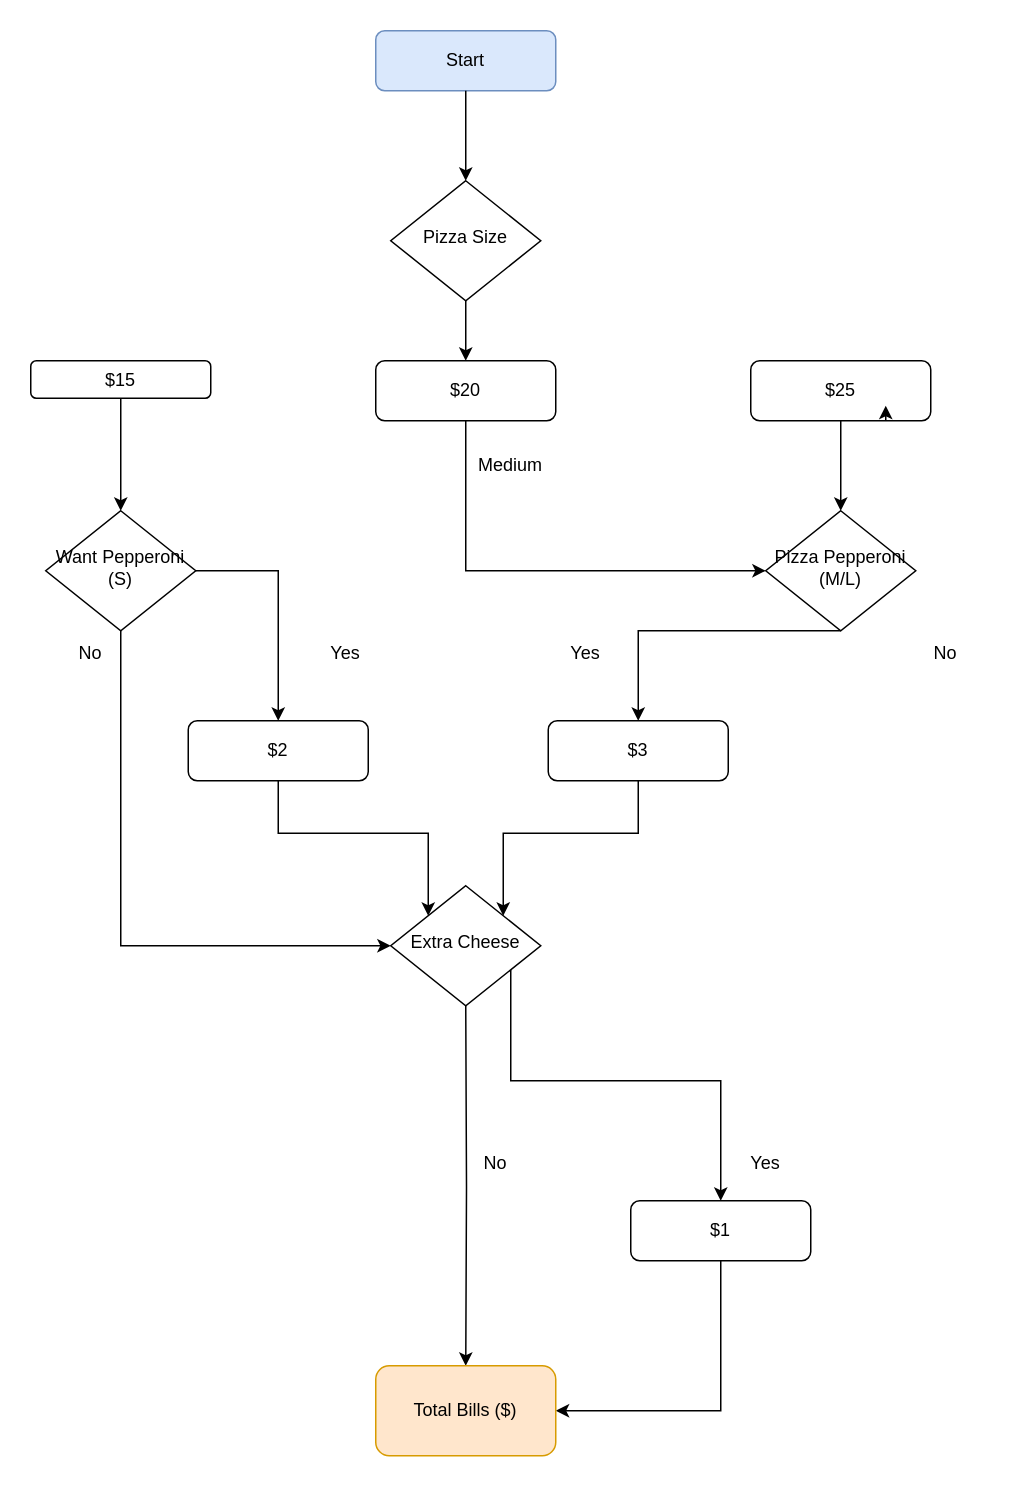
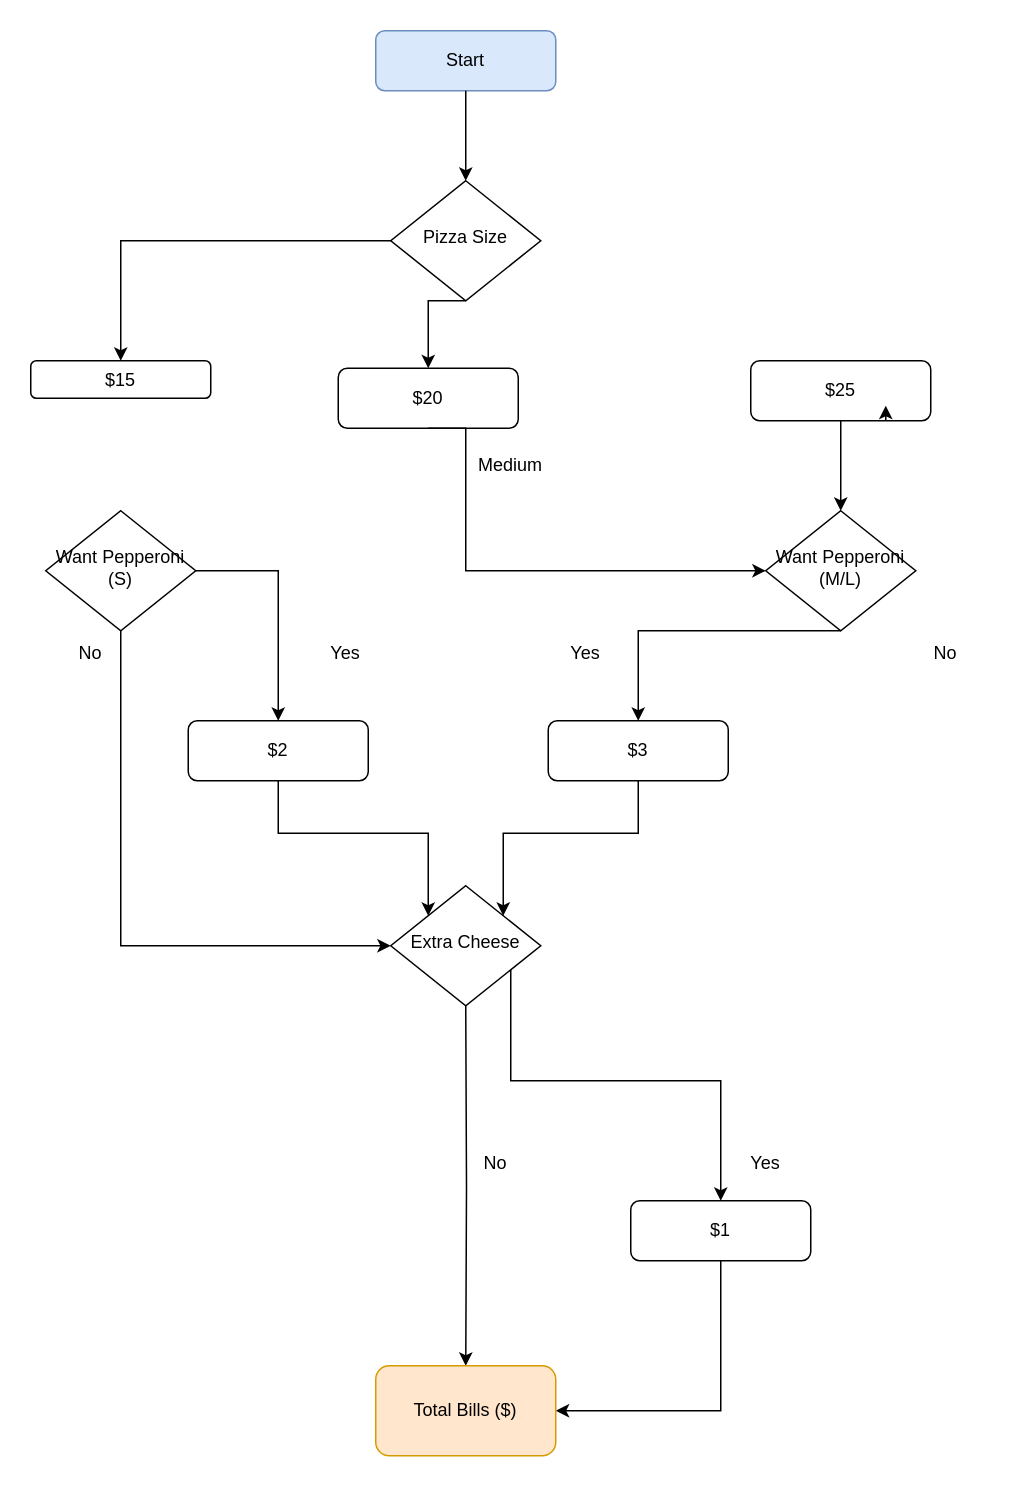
edge "Pizza Size" -> "$15": added
node "$20": moved (466, 391) -> (428, 398)
edge "$15" -> "Want Pepperoni (S)": removed
node "Pizza Pepperoni (M/L)": label "Pizza Pepperoni (M/L)" -> "Want Pepperoni (M/L)"
